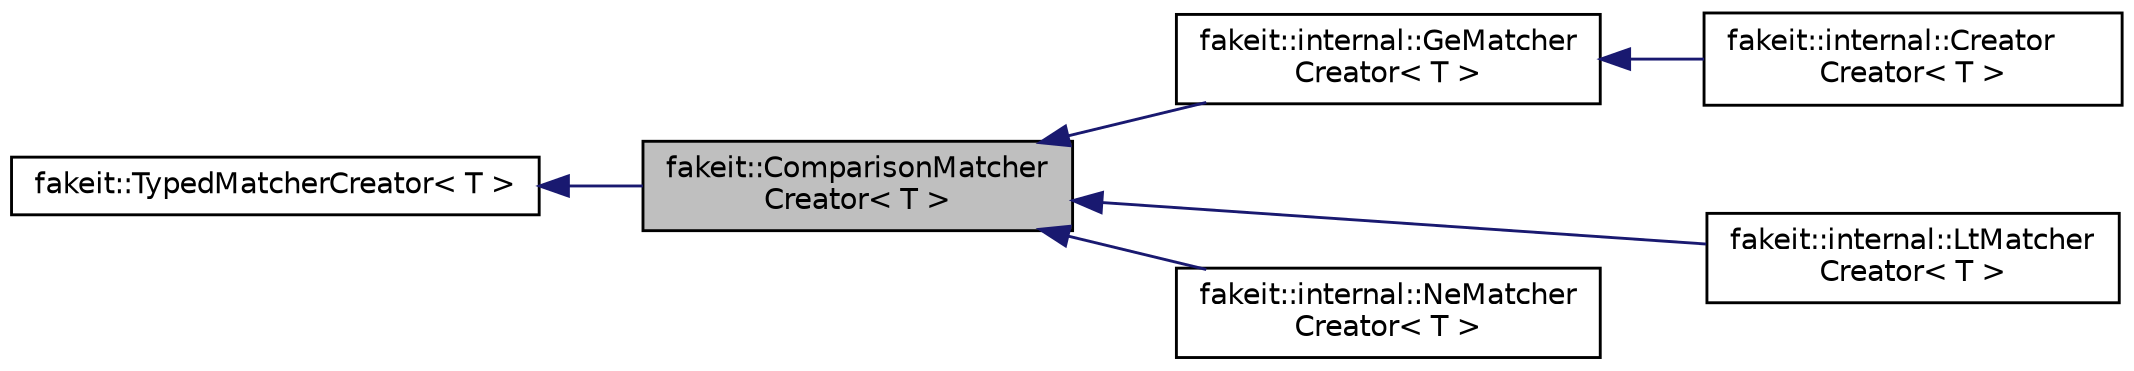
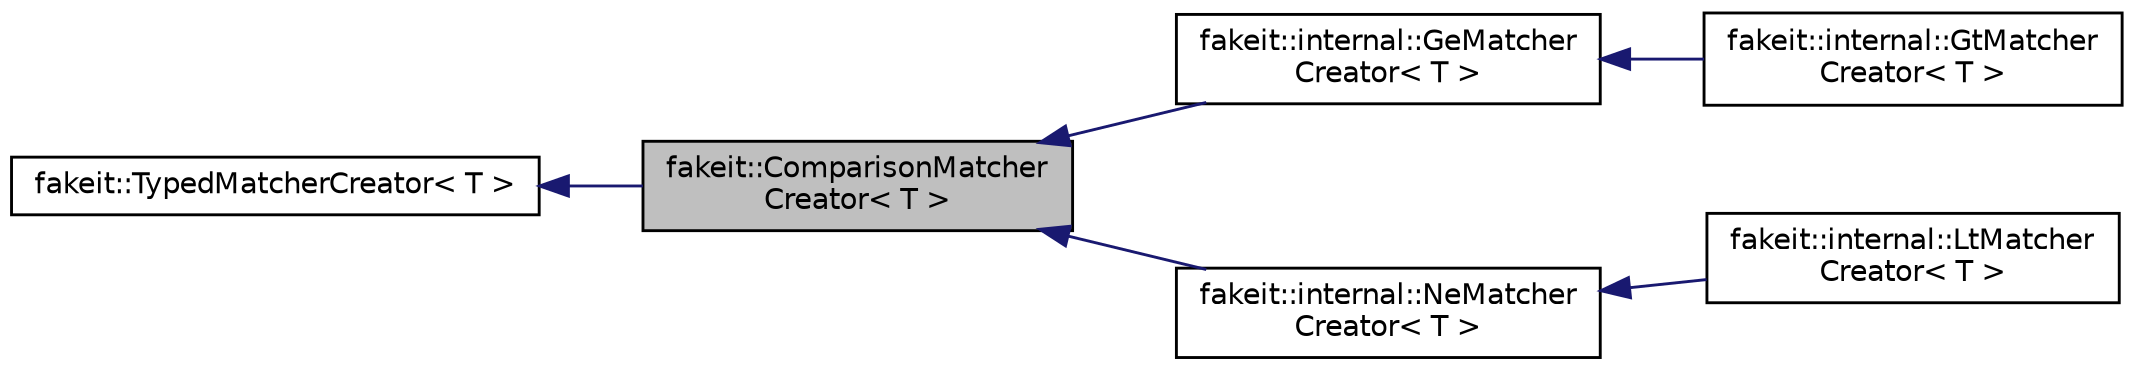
node "fakeit::internal::Creator Creator< T >": label "fakeit::internal::Creator Creator< T >" -> "fakeit::internal::GtMatcher Creator< T >"
edge "fakeit::internal::LtMatcher Creator< T >" -> "fakeit::ComparisonMatcher Creator< T >": now "fakeit::internal::LtMatcher Creator< T >" -> "fakeit::internal::NeMatcher Creator< T >"
